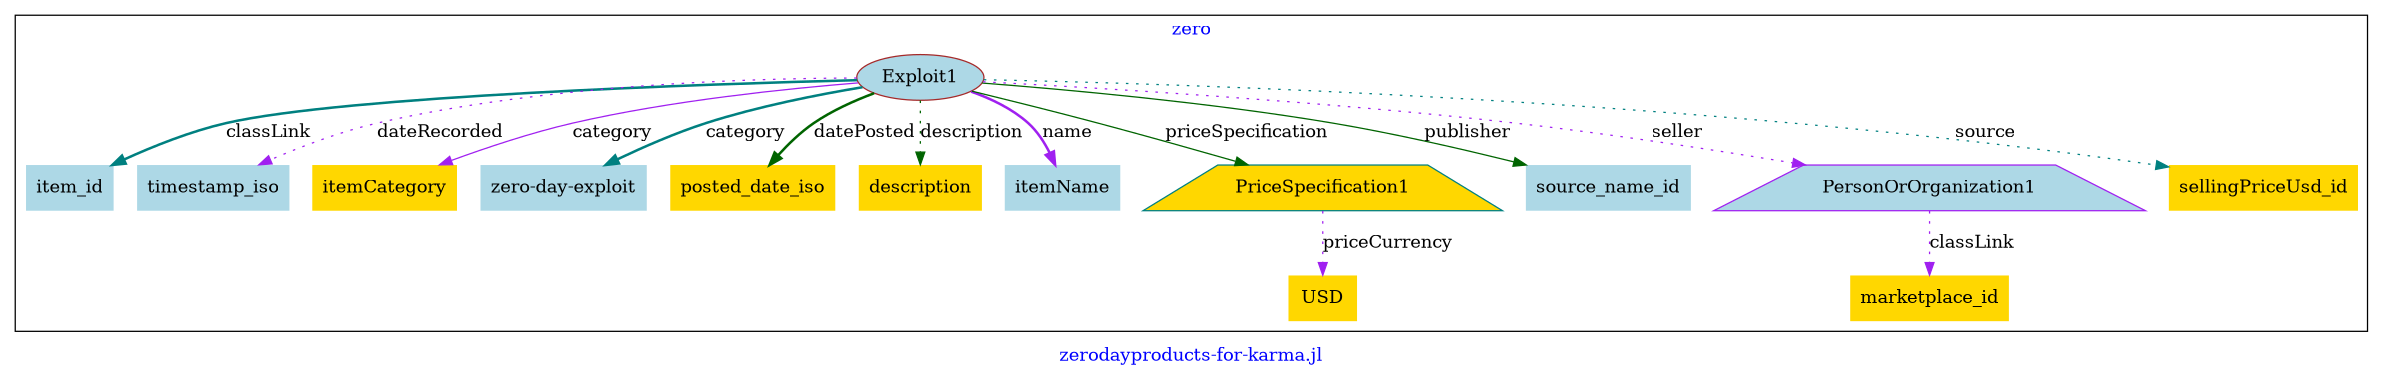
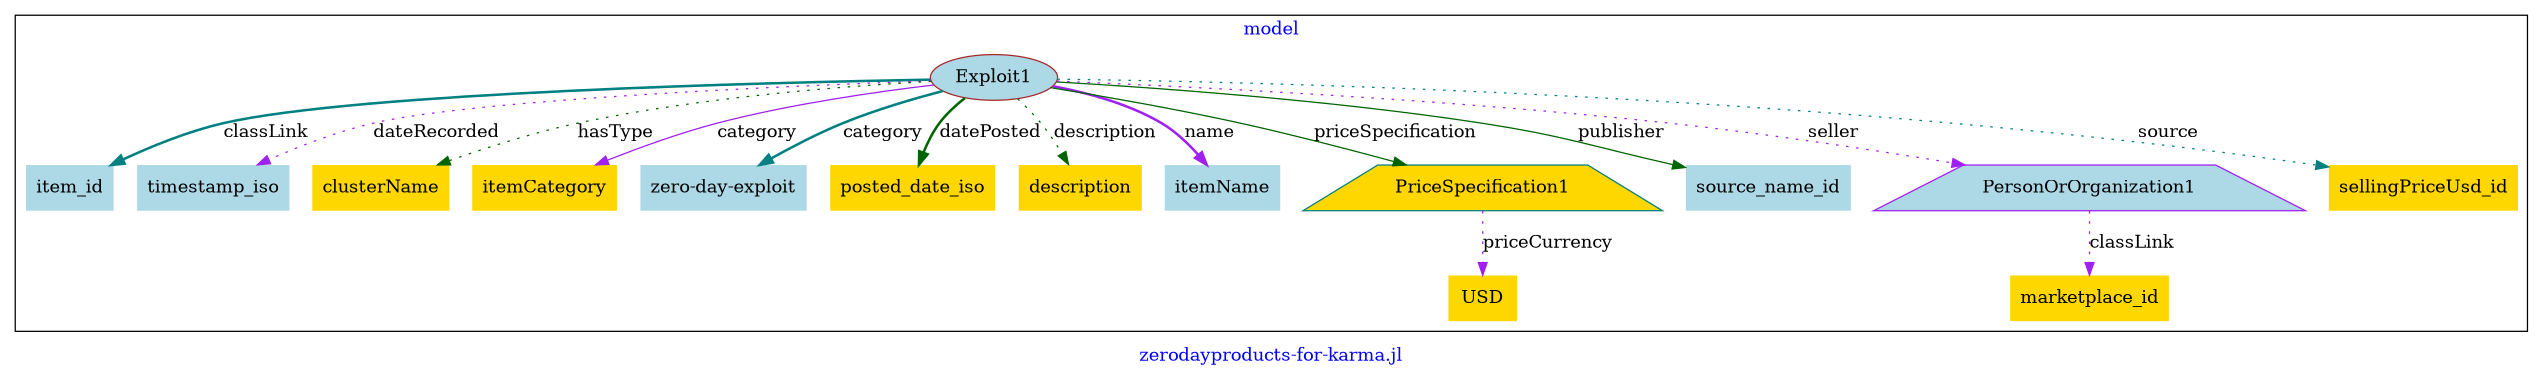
cluster "zero": label "zero" -> "model"
node "clusterName": added
